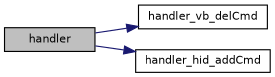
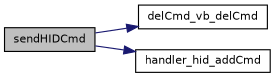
node "handler_vb_delCmd": label "handler_vb_delCmd" -> "delCmd_vb_delCmd"
node "handler": label "handler" -> "sendHIDCmd"
